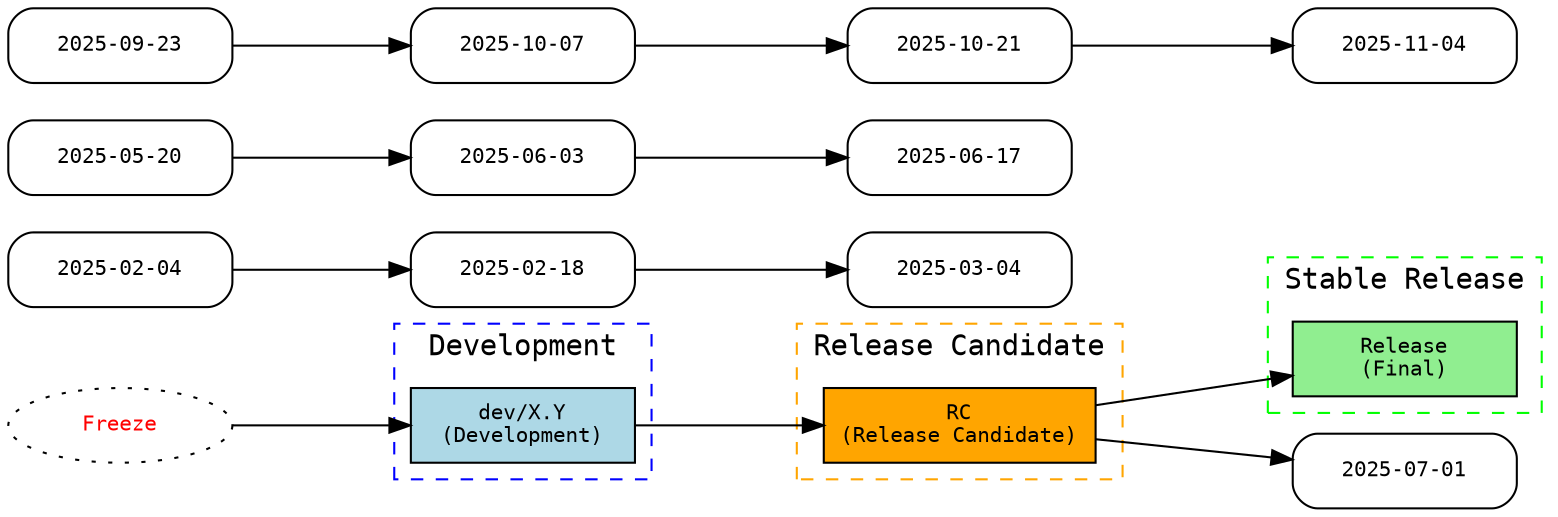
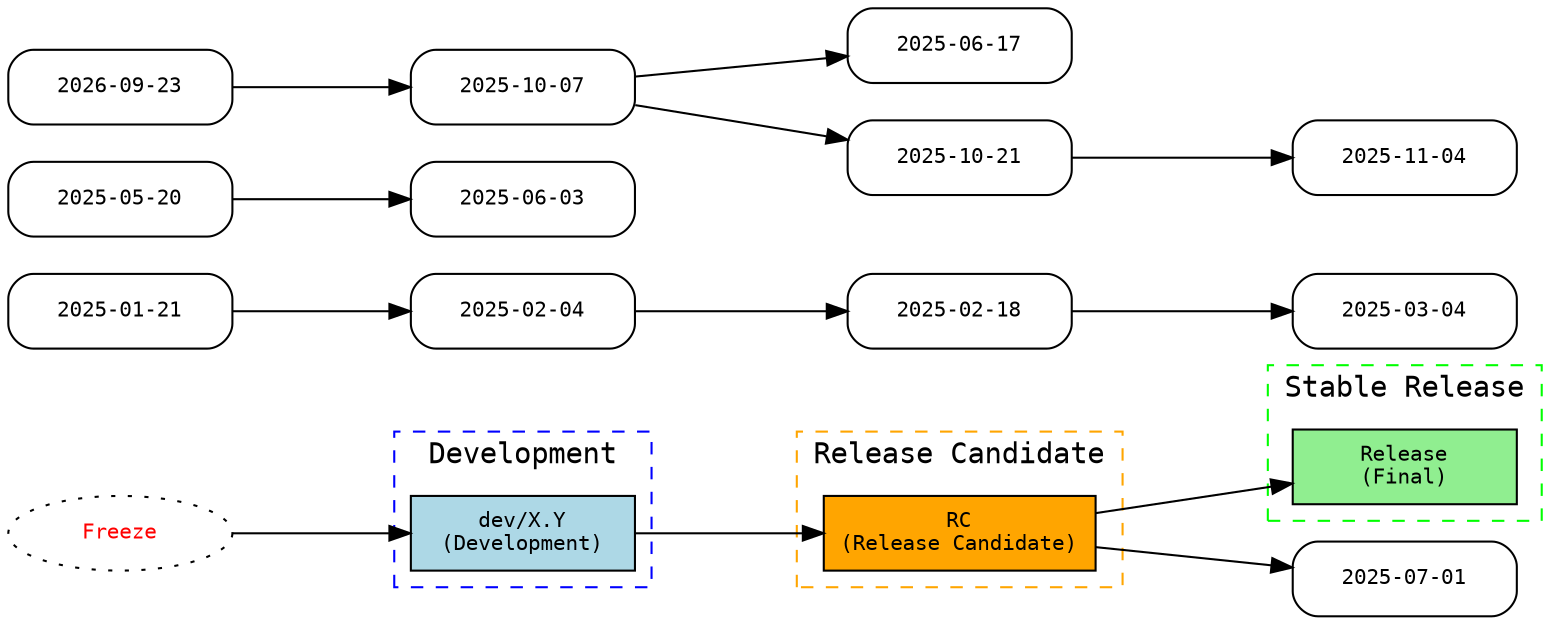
node "2025-09-23": label "2025-09-23" -> "2026-09-23"
edge "2025-06-03" -> "2025-06-17": now "2025-10-07" -> "2025-06-17"
node "2025-01-21": added
